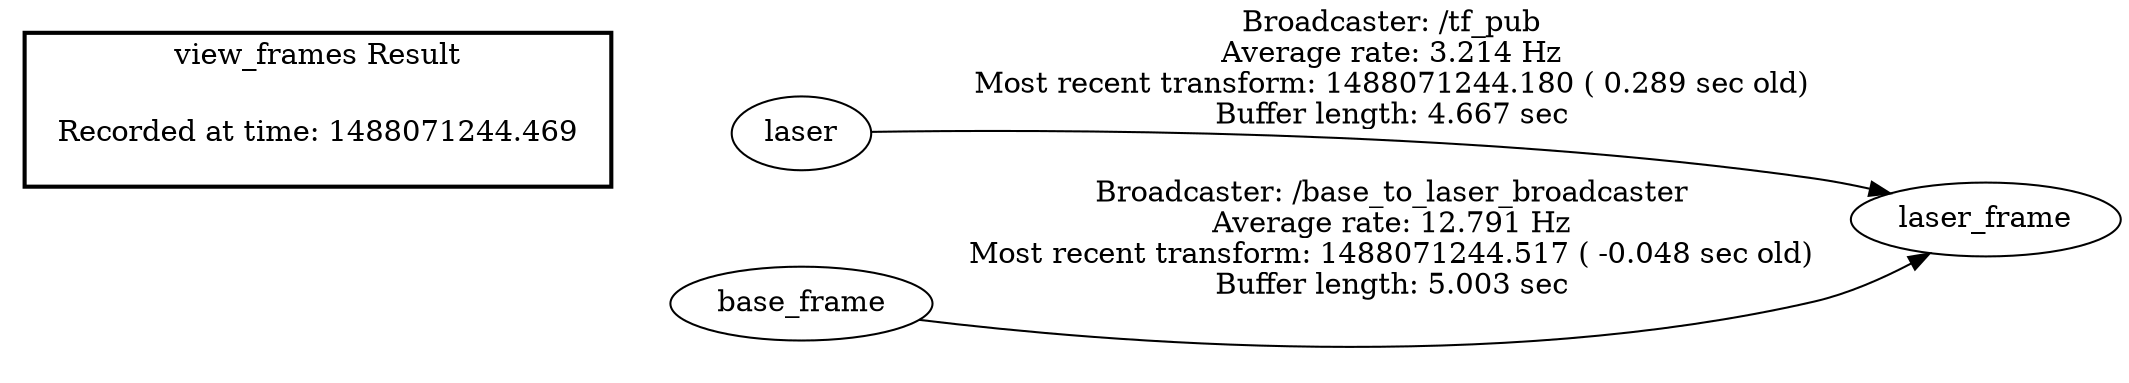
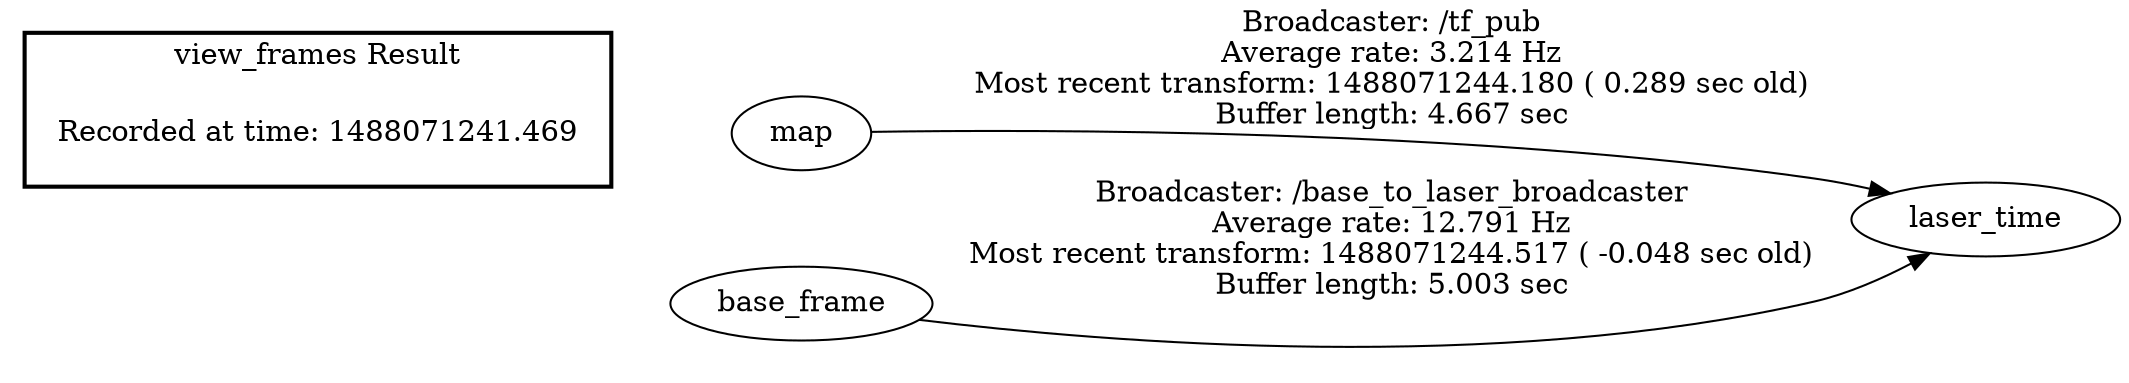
node "Recorded at time: 1488071244.469": label "Recorded at time: 1488071244.469" -> "Recorded at time: 1488071241.469"
node "laser": label "laser" -> "map"
node "laser_frame": label "laser_frame" -> "laser_time"
